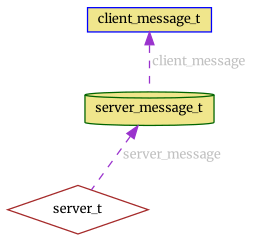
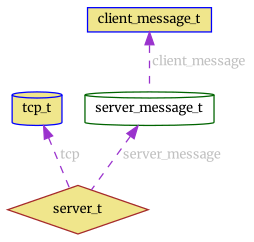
node "tcp_t": added
node "server_message_t": fillcolor khaki -> white
node "server_t": fillcolor white -> khaki
